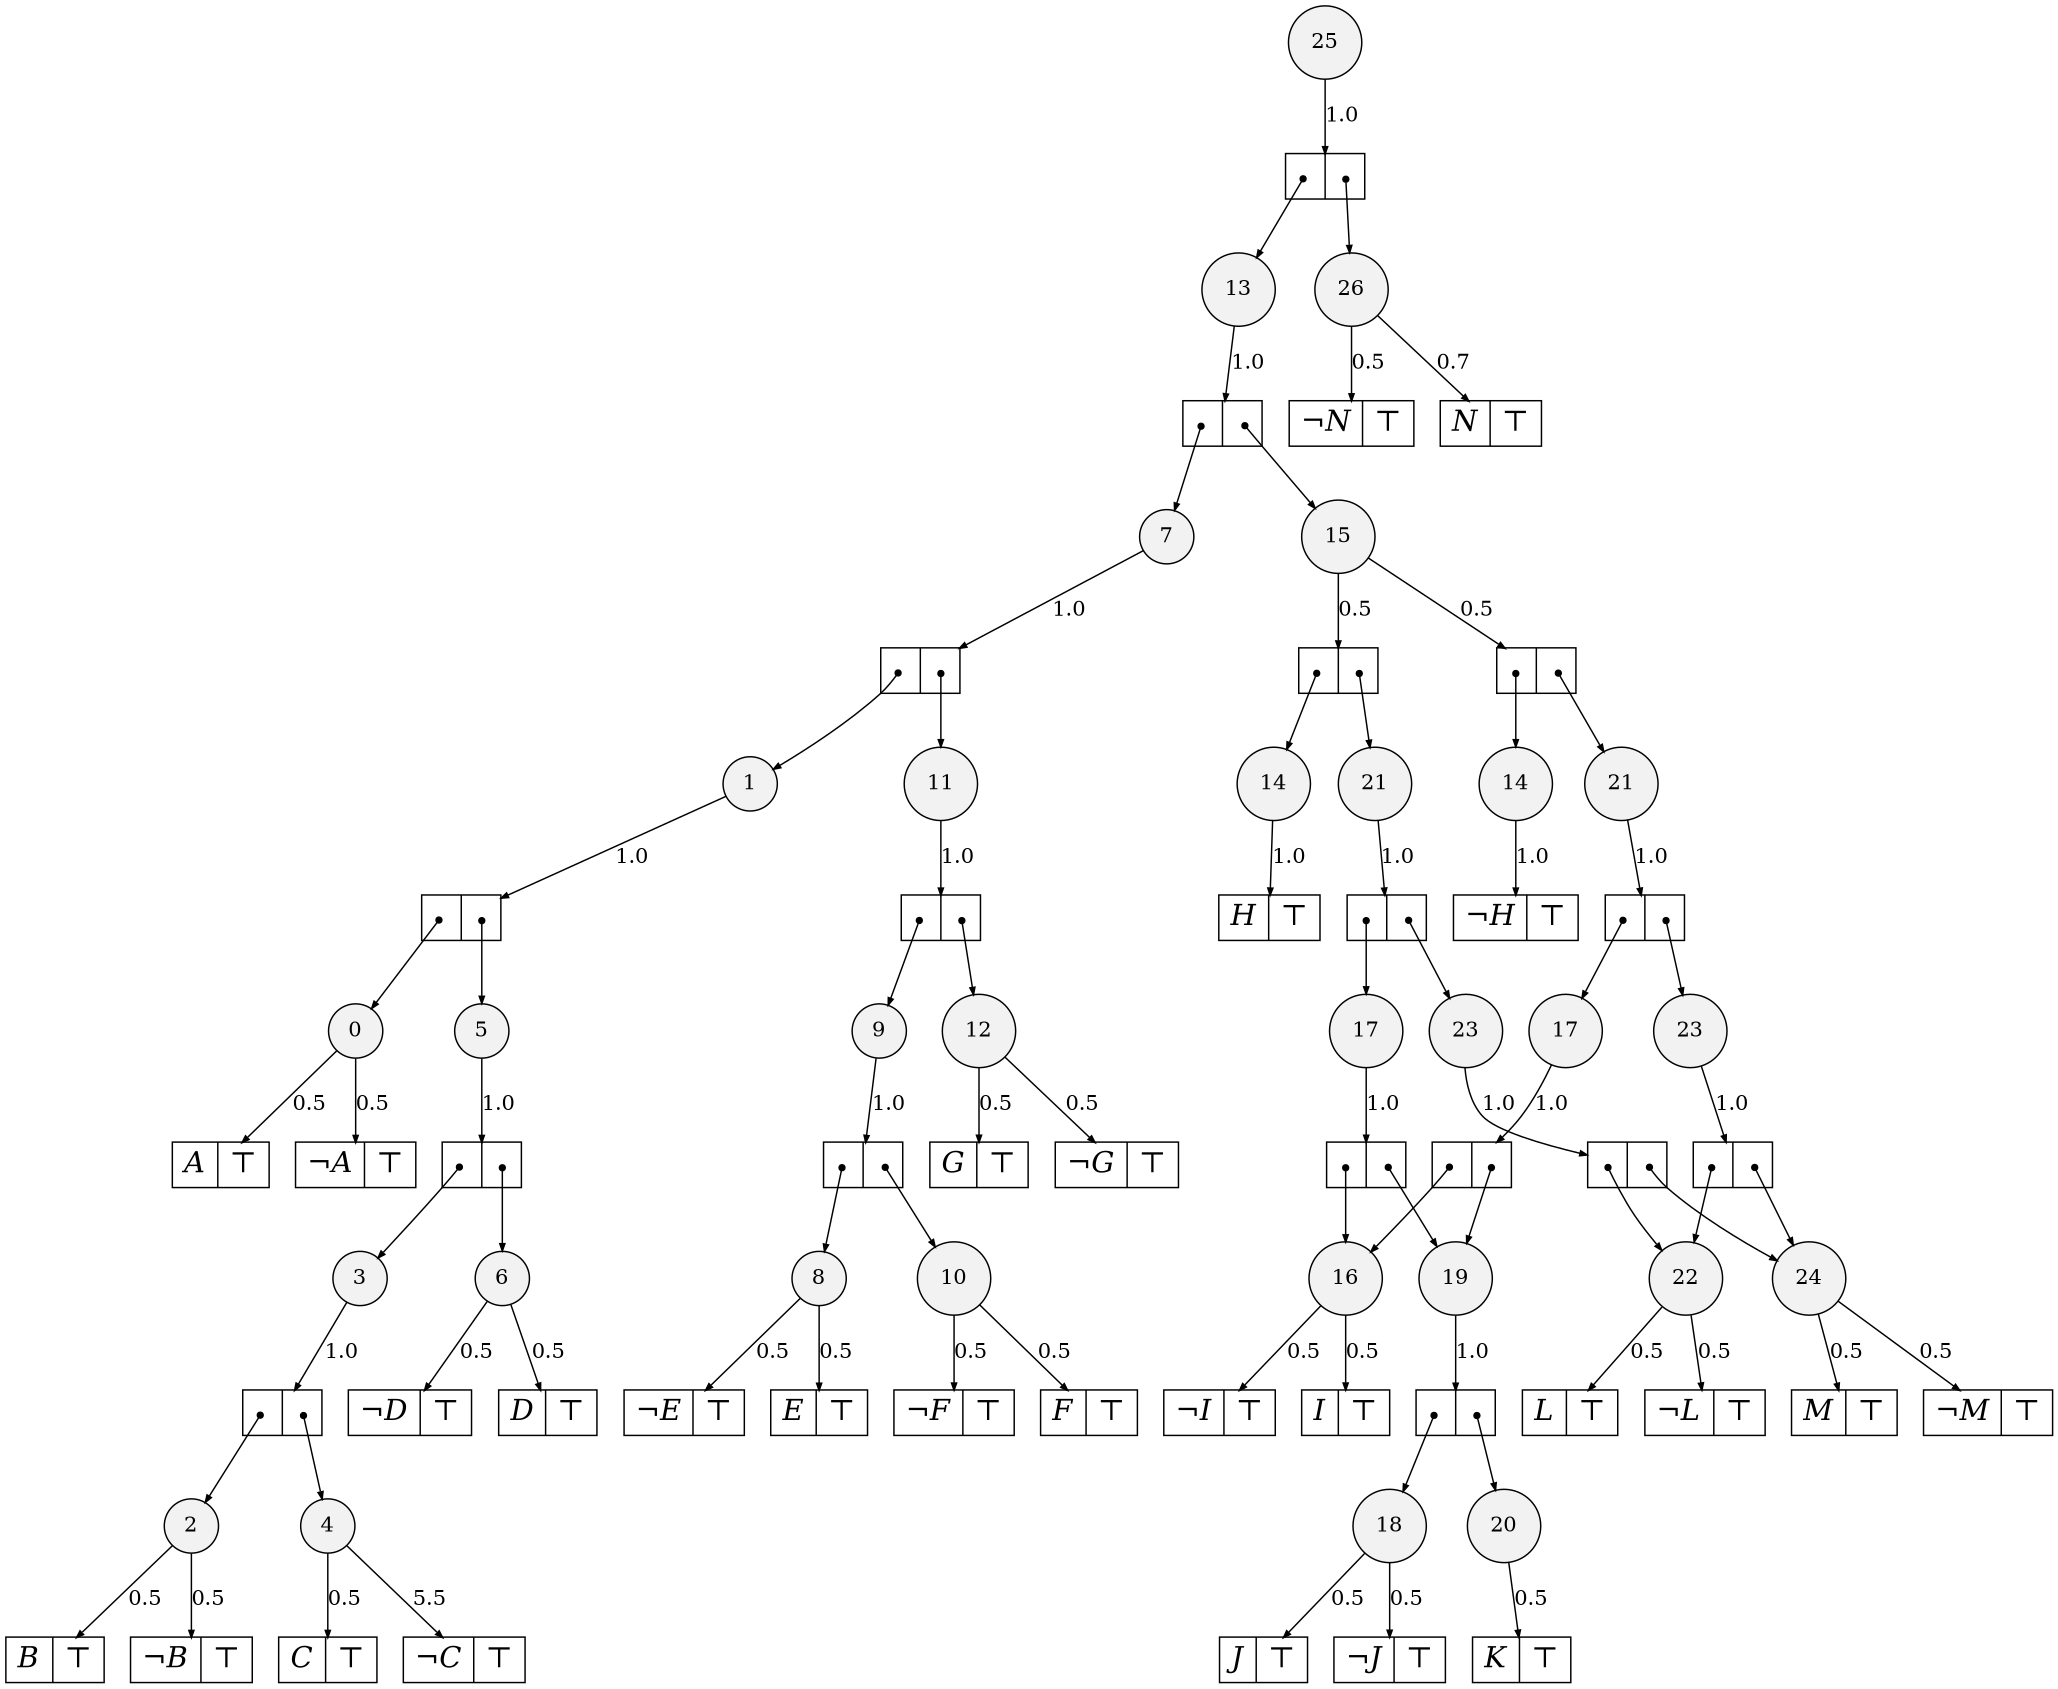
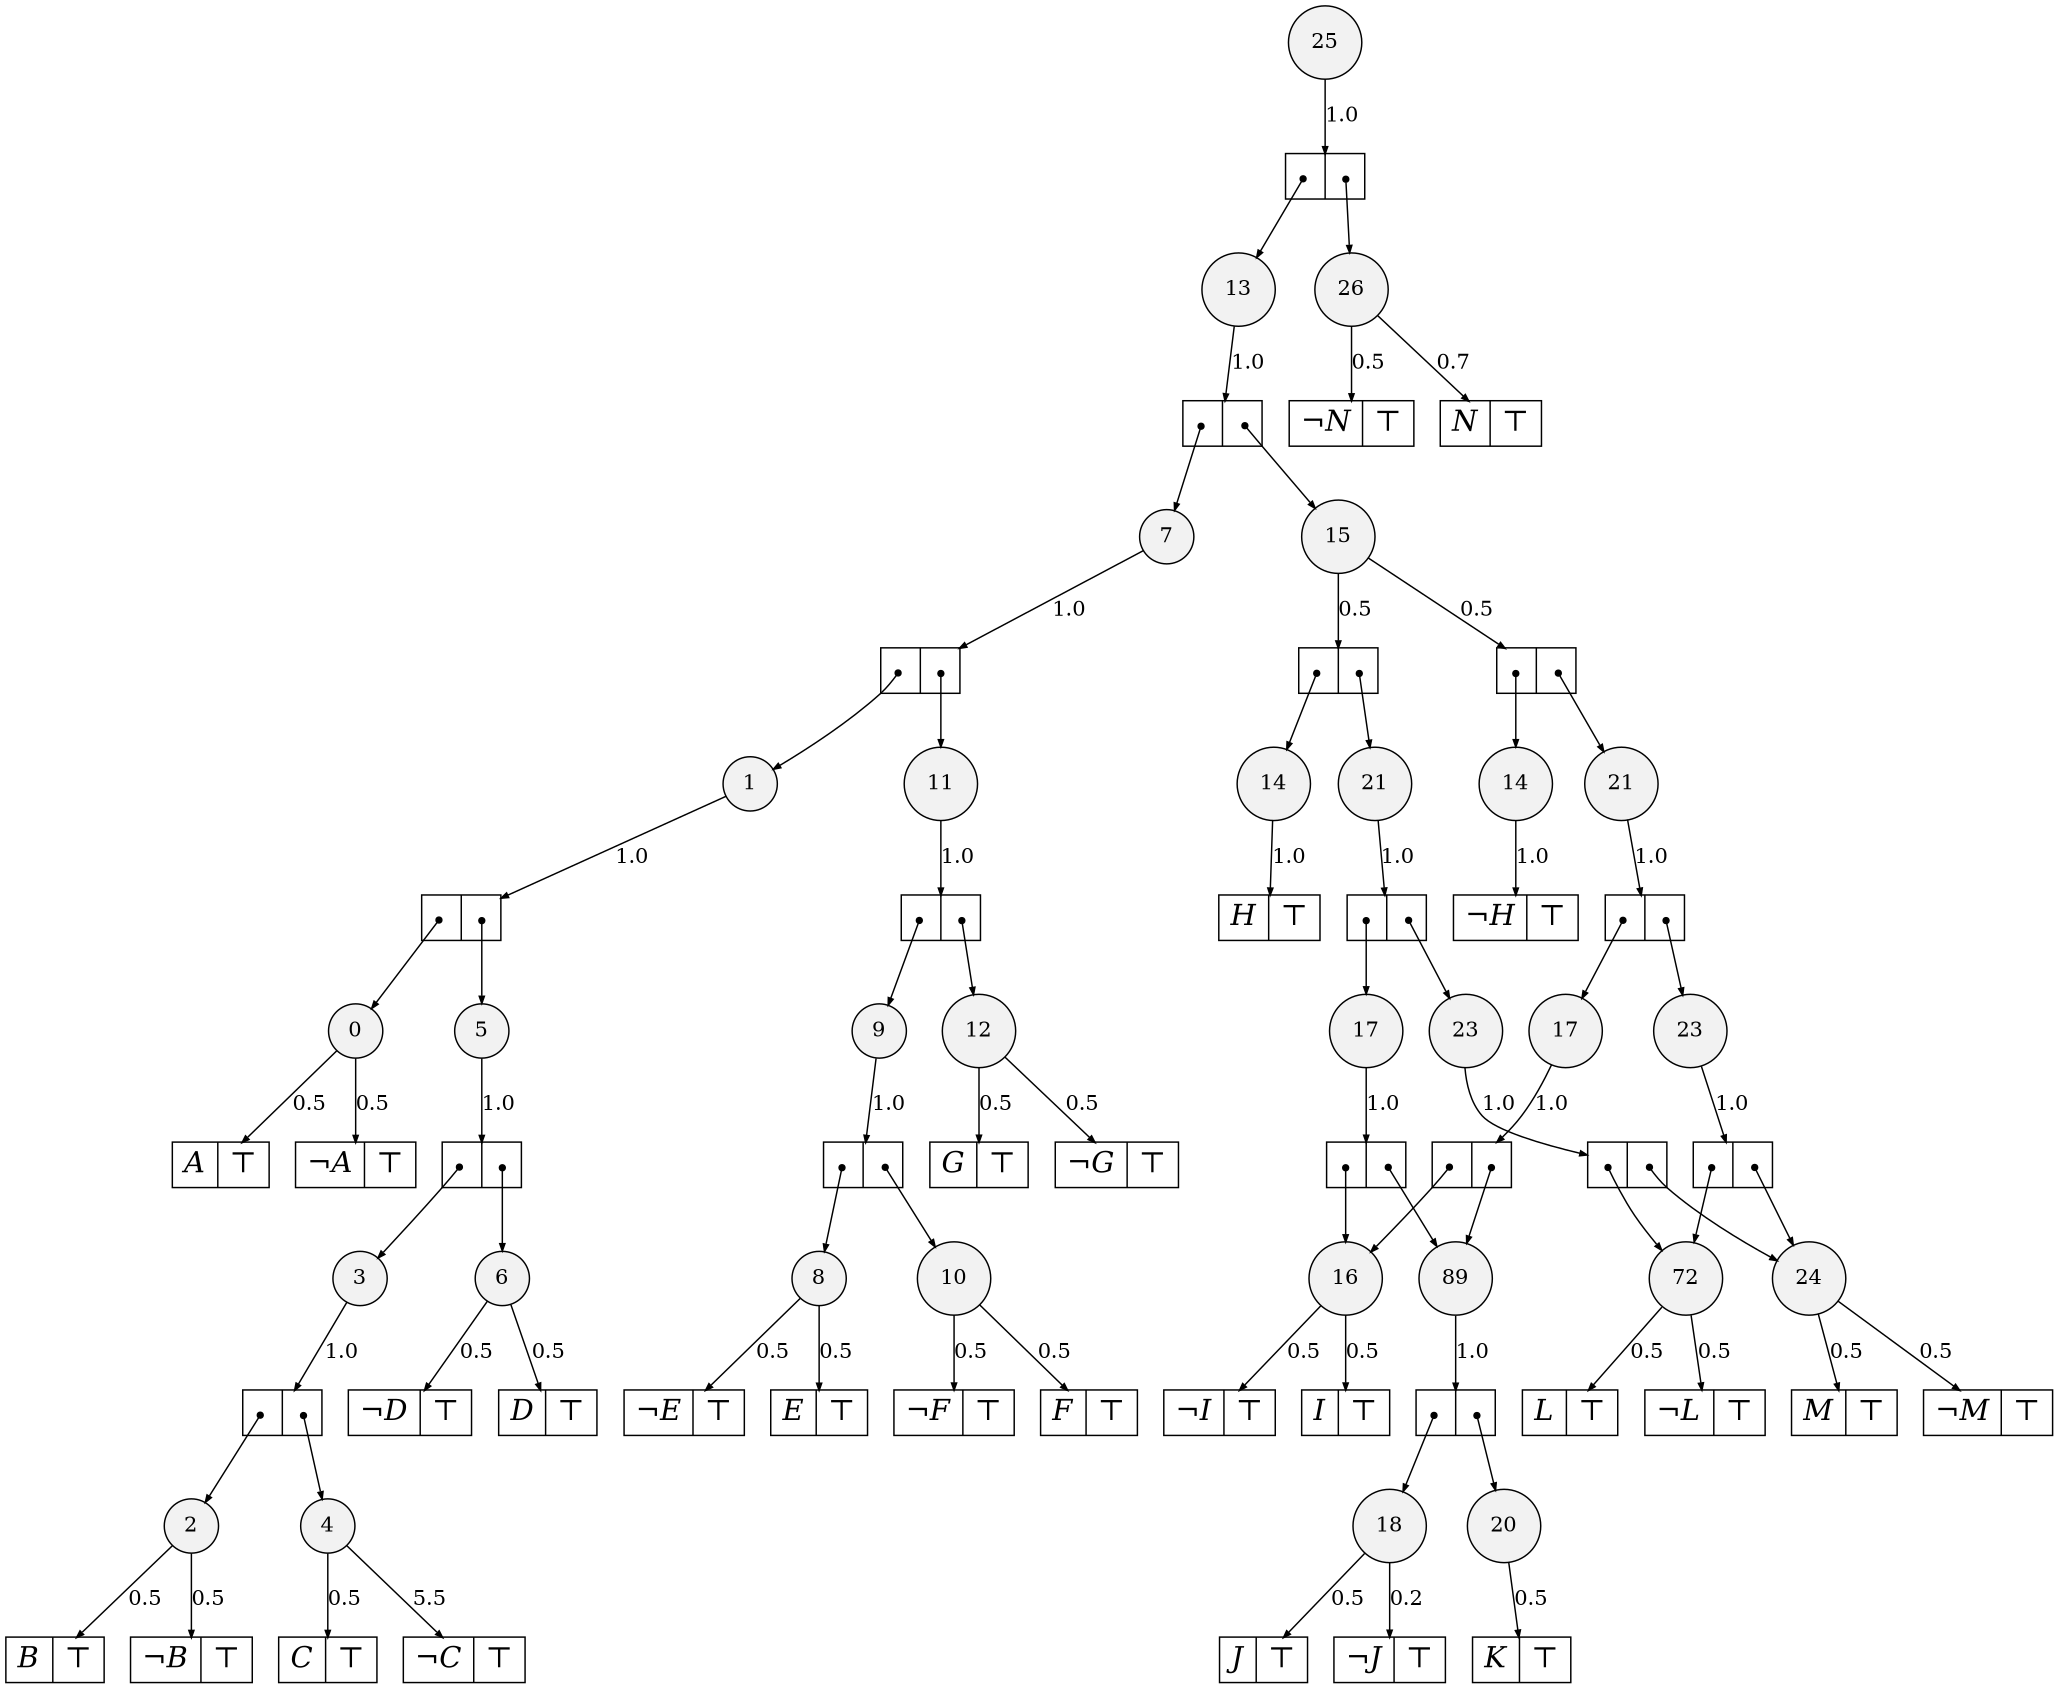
node "19": label "19" -> "89"
node "22": label "22" -> "72"
edge "18" -> "¬J": label "0.5" -> "0.2"
